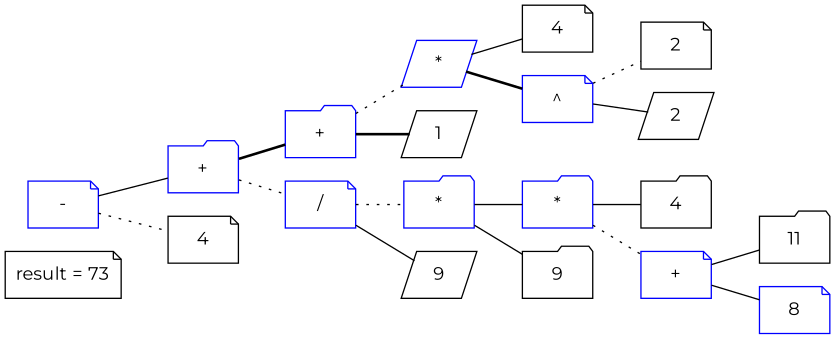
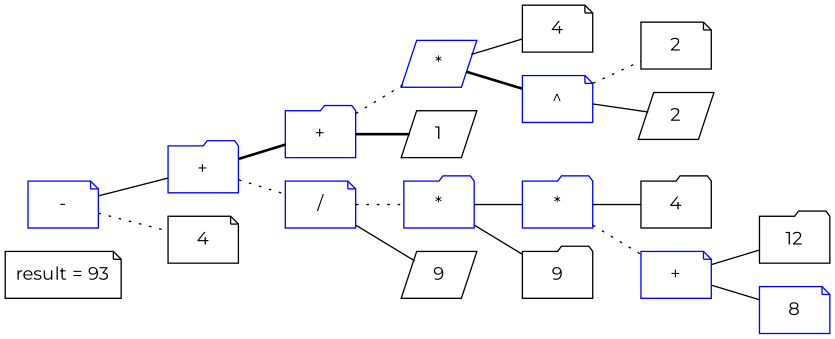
node "11": label "11" -> "12"
node "result = 73": label "result = 73" -> "result = 93"
